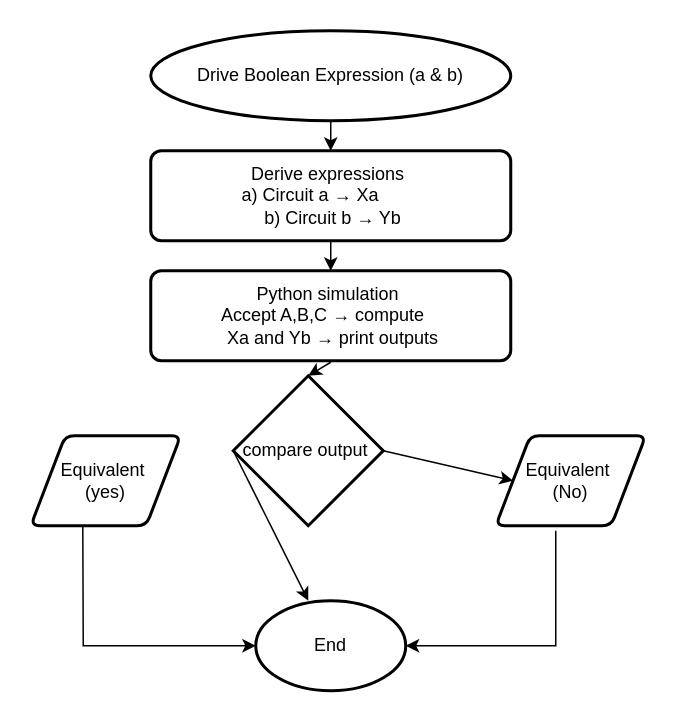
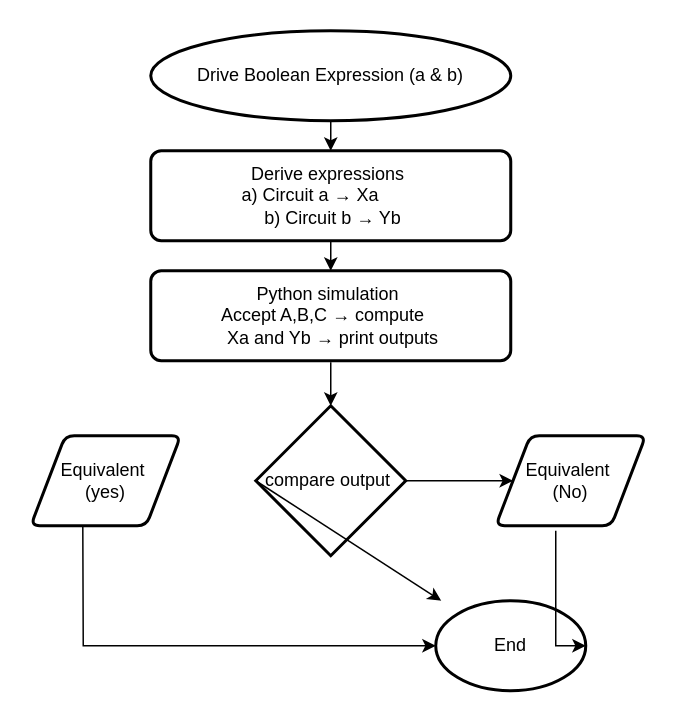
node "compare output": moved (308, 451) -> (331, 481)
node "End": moved (331, 646) -> (511, 646)
